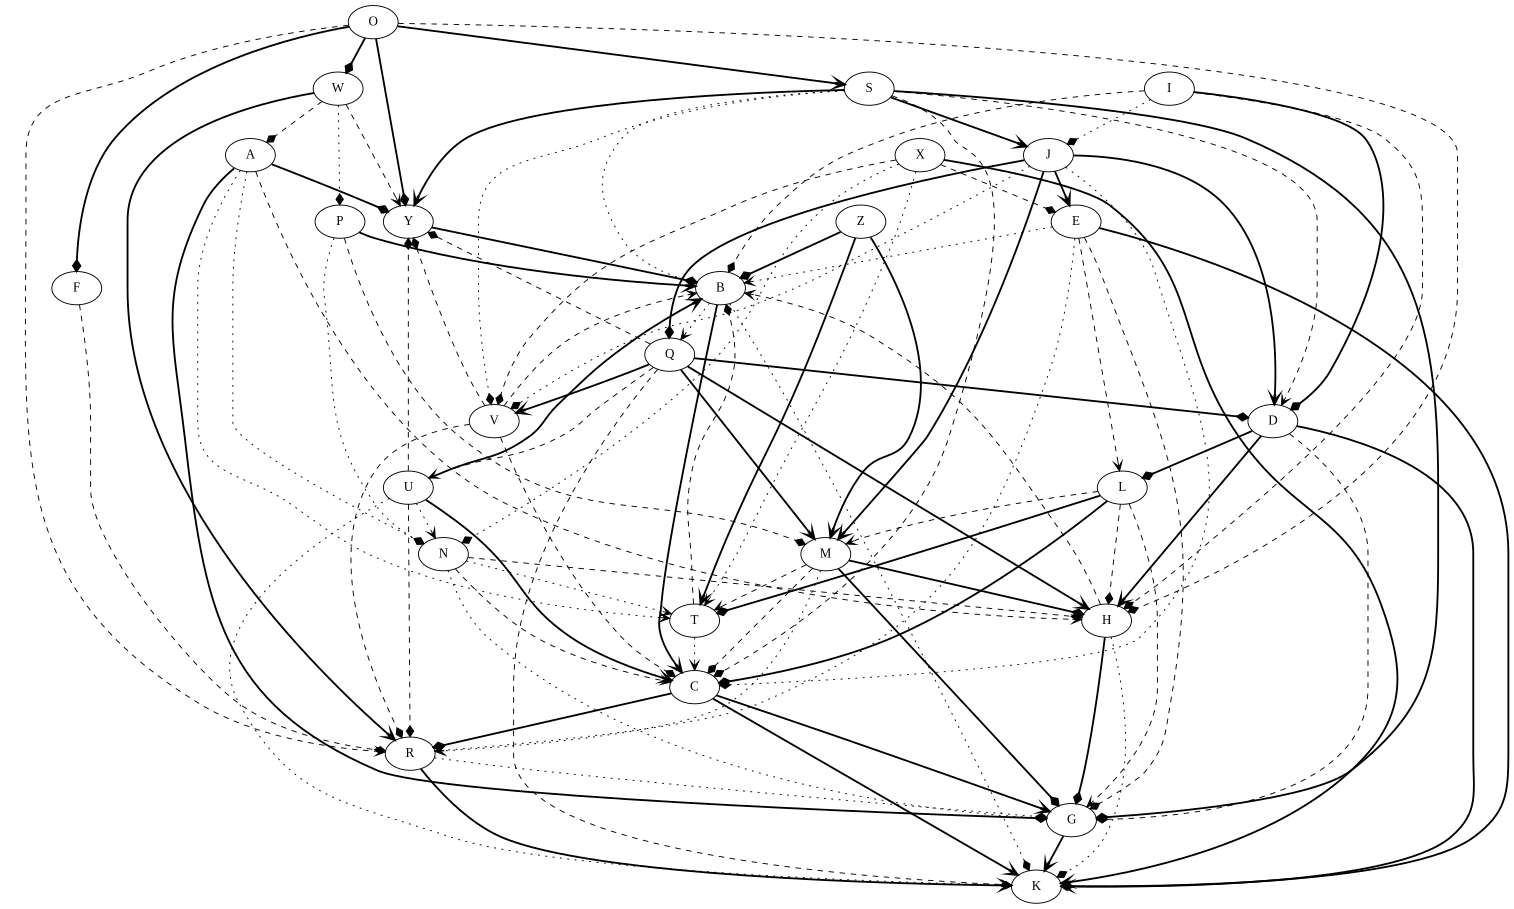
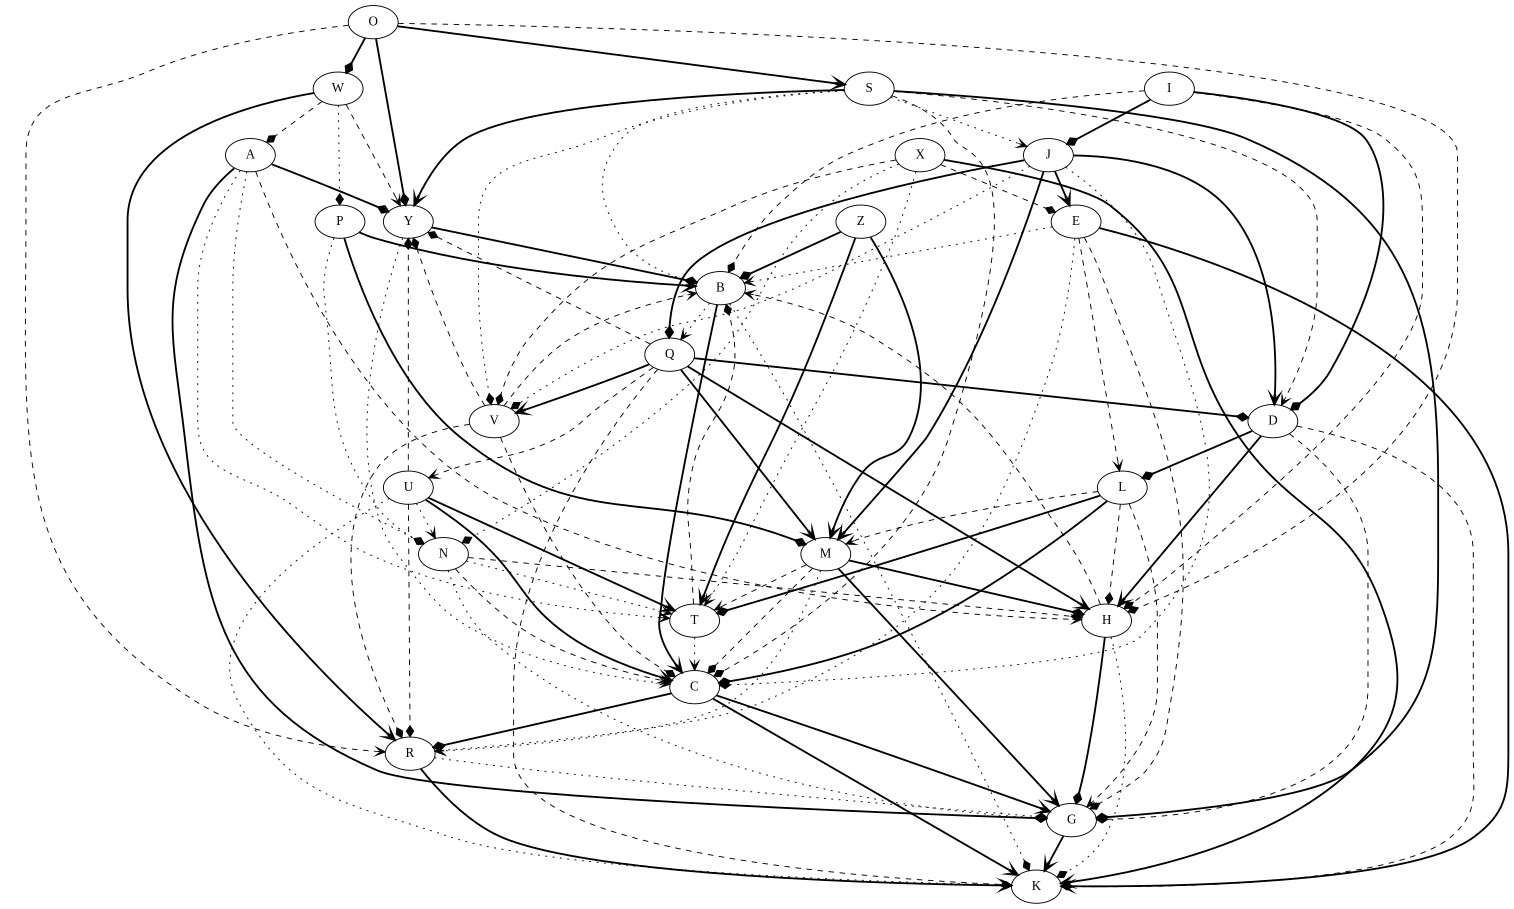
edge "S" -> "J": style bold -> dotted
edge "I" -> "J": style dotted -> bold
node "F": removed
edge "U" -> "B": now "U" -> "T"
edge "P" -> "M": style dashed -> bold
edge "Y" -> "C": added
edge "M" -> "G": arrowhead diamond -> vee
edge "D" -> "K": style bold -> dashed
